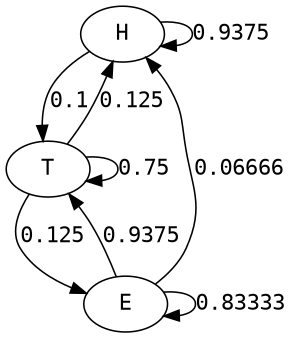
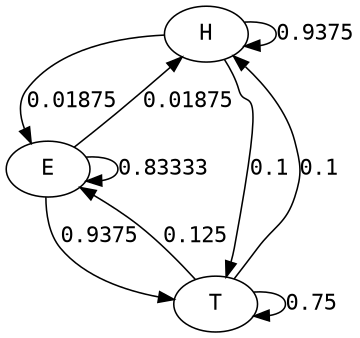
edge "H" -> "E": added, label "0.01875"
edge "T" -> "H": label "0.125" -> "0.1"
edge "E" -> "H": label "0.06666" -> "0.01875"
